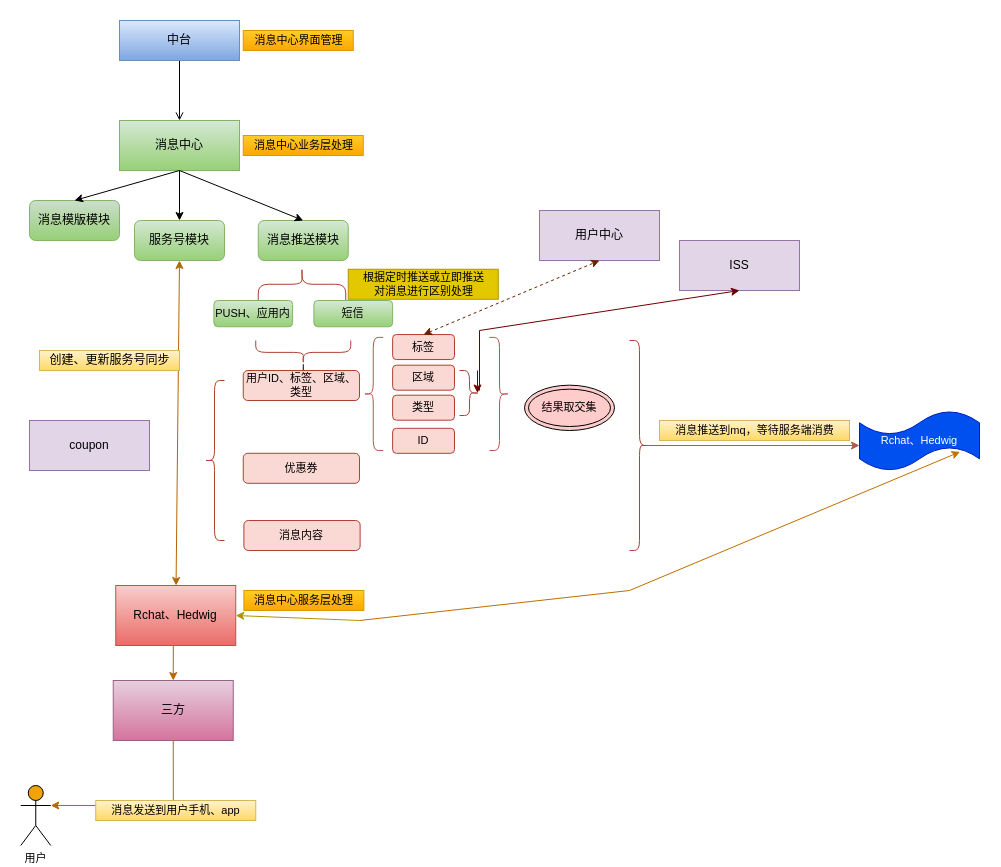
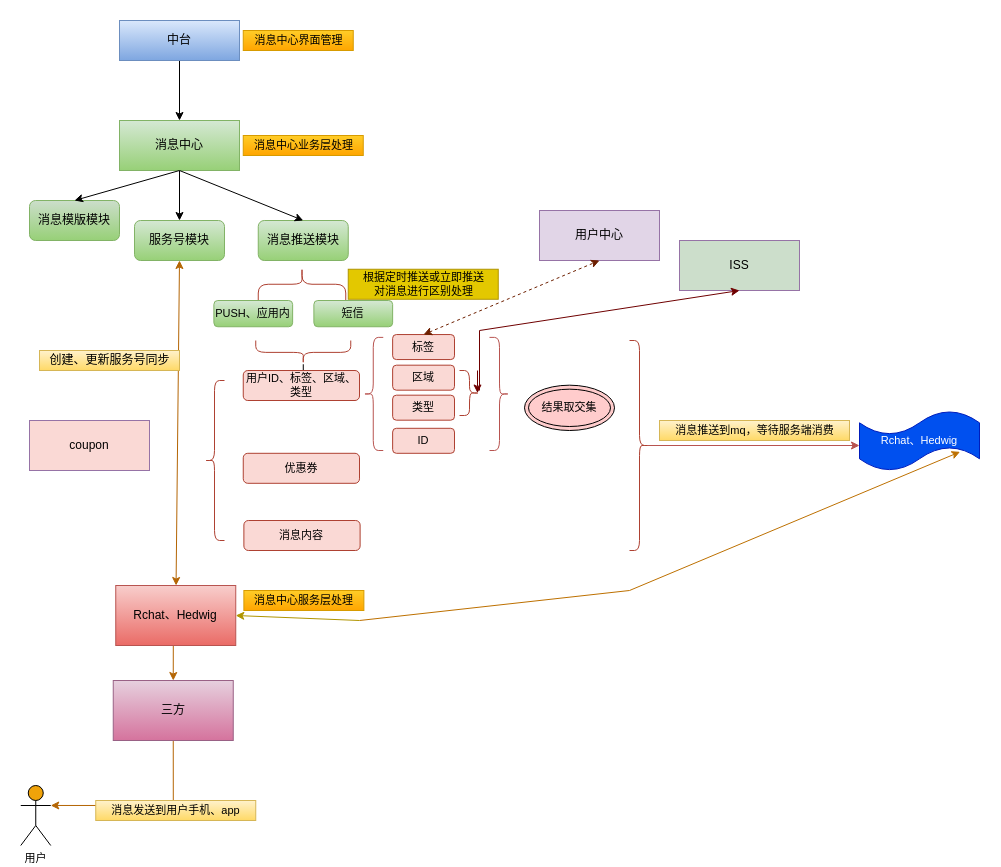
edge "中台" -> "消息中心": arrowhead open -> classic
node "ISS": fillcolor #e1d5e7 -> #ccdecb
node "coupon": fillcolor #e1d5e7 -> #fad9d5
